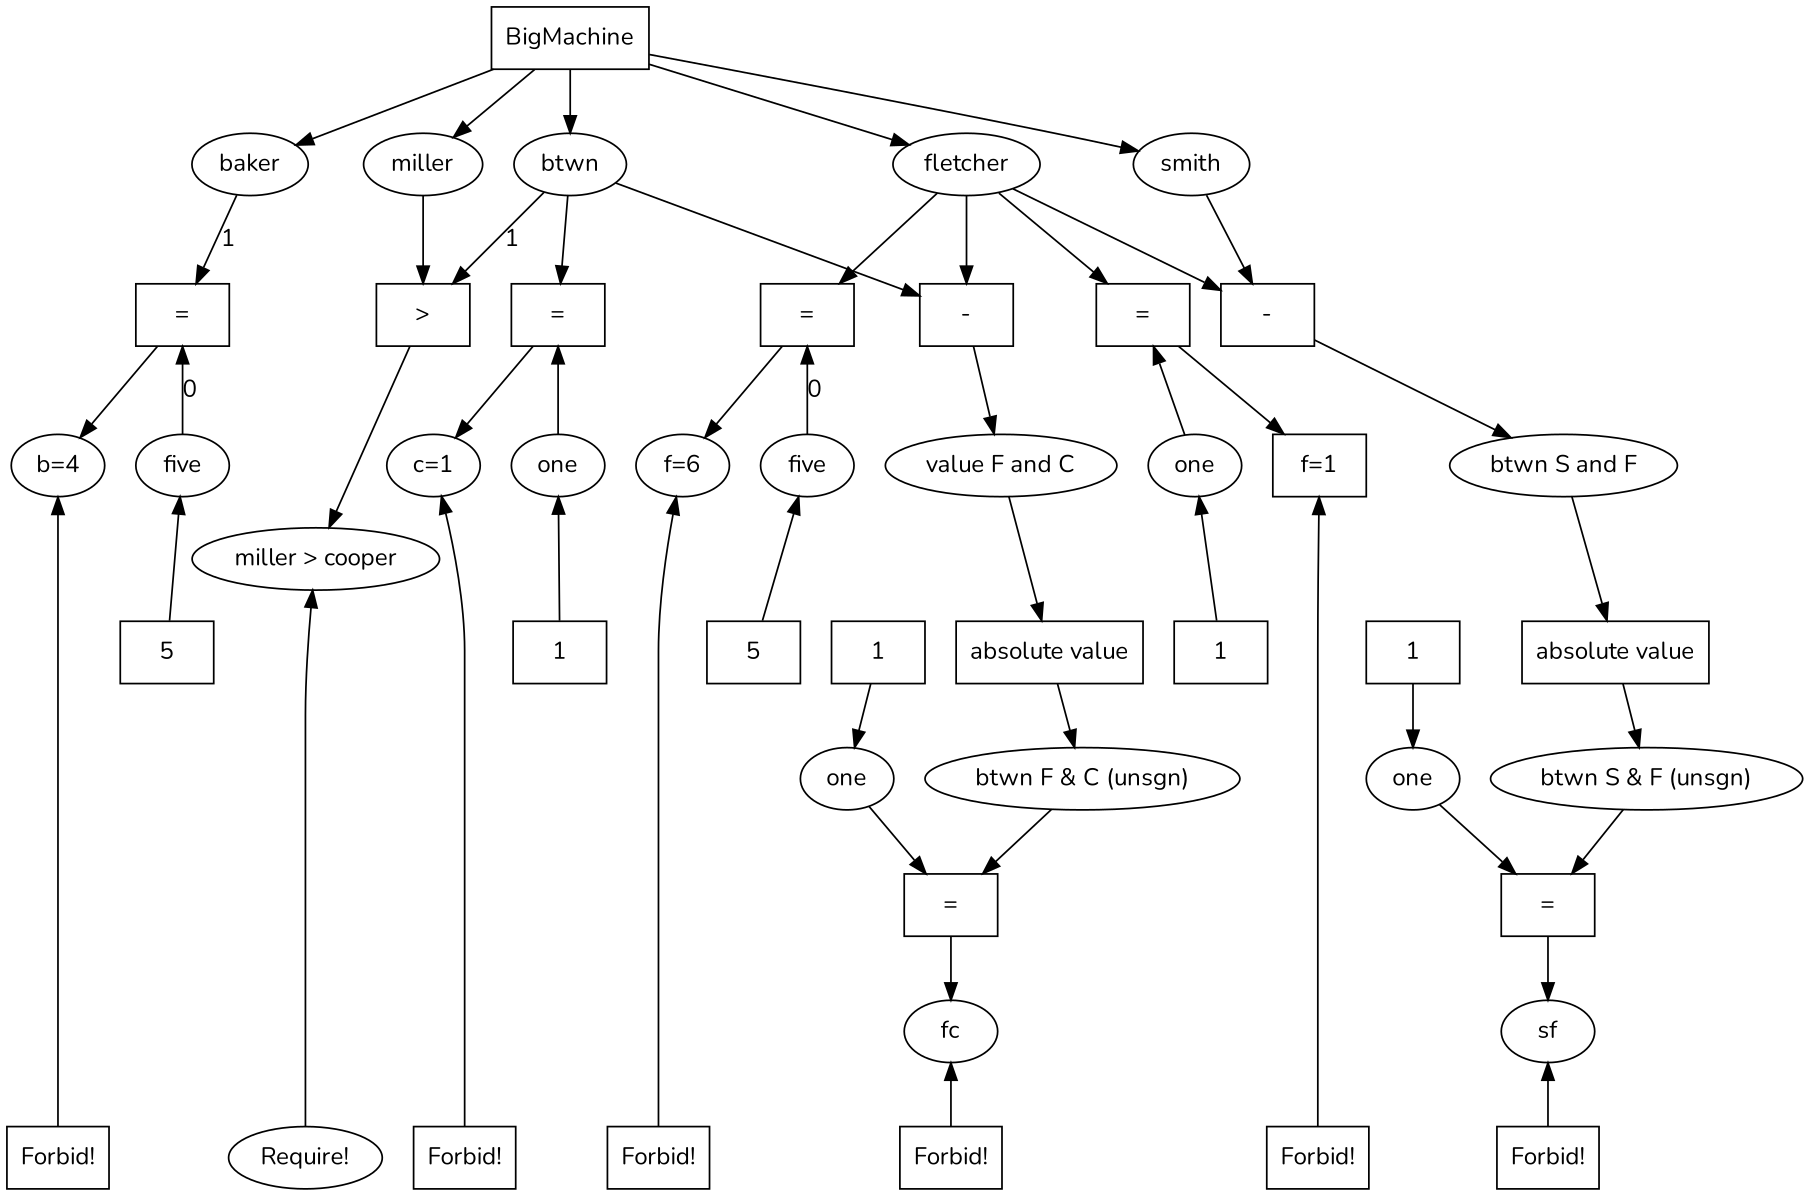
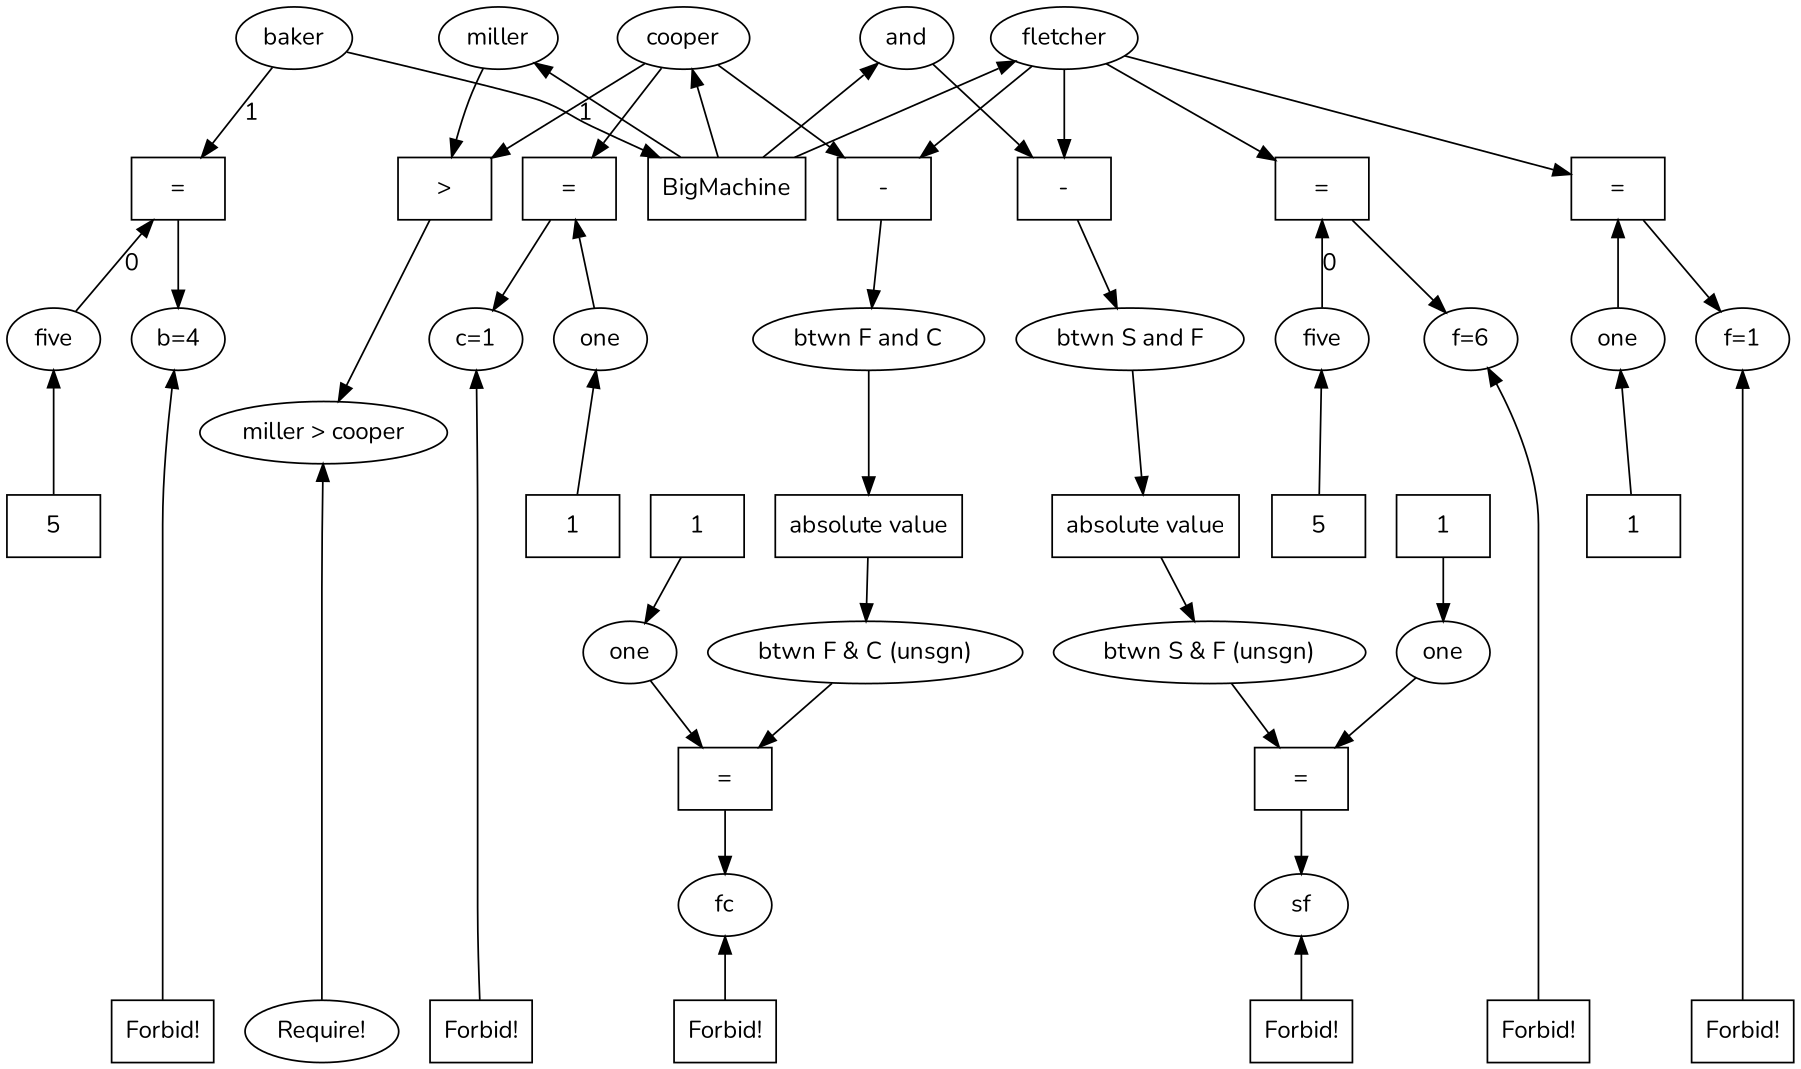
edge "BigMachine" -> "baker": reversed
node "btwn": label "btwn" -> "cooper"
node "smith": label "smith" -> "and"
node "value F and C": label "value F and C" -> "btwn F and C"
node "f=1": shape box -> ellipse
